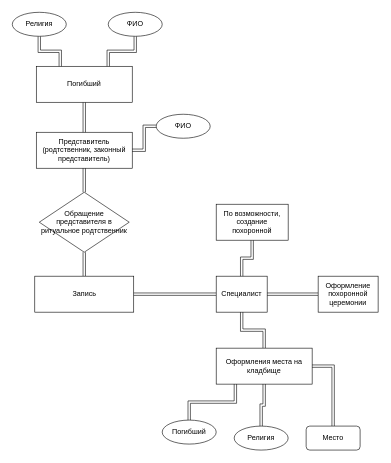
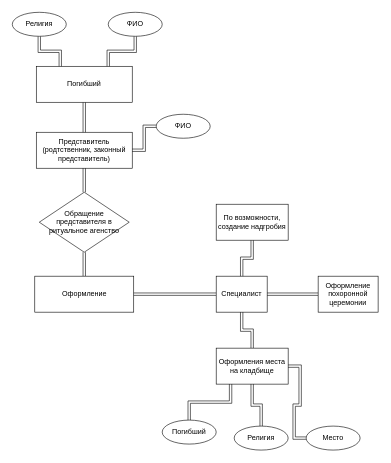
node "Обращение представителя в ритуальное родтственник": label "Обращение представителя в ритуальное родтственник" -> "Обращение представителя в ритуальное агенство"
node "По возможности, создание похоронной": label "По возможности, создание похоронной" -> "По возможности, создание надгробия"
node "Запись": label "Запись" -> "Оформление"
node "Оформления места на кладбище": size 96x36 -> 72x36
node "Место": shape rounded rectangle -> ellipse
